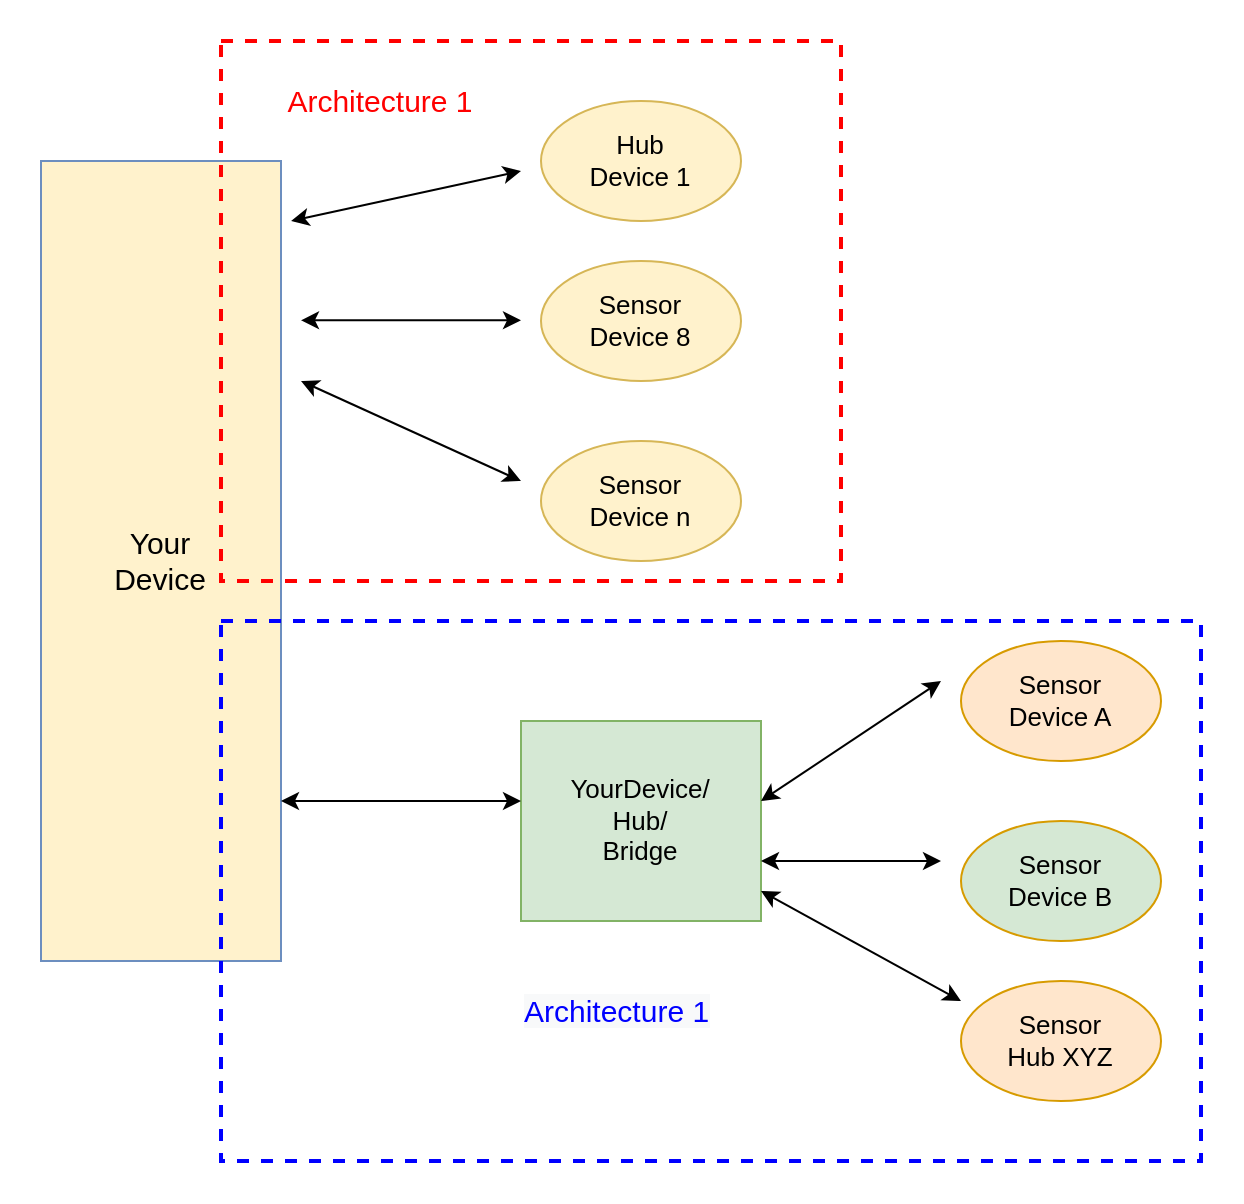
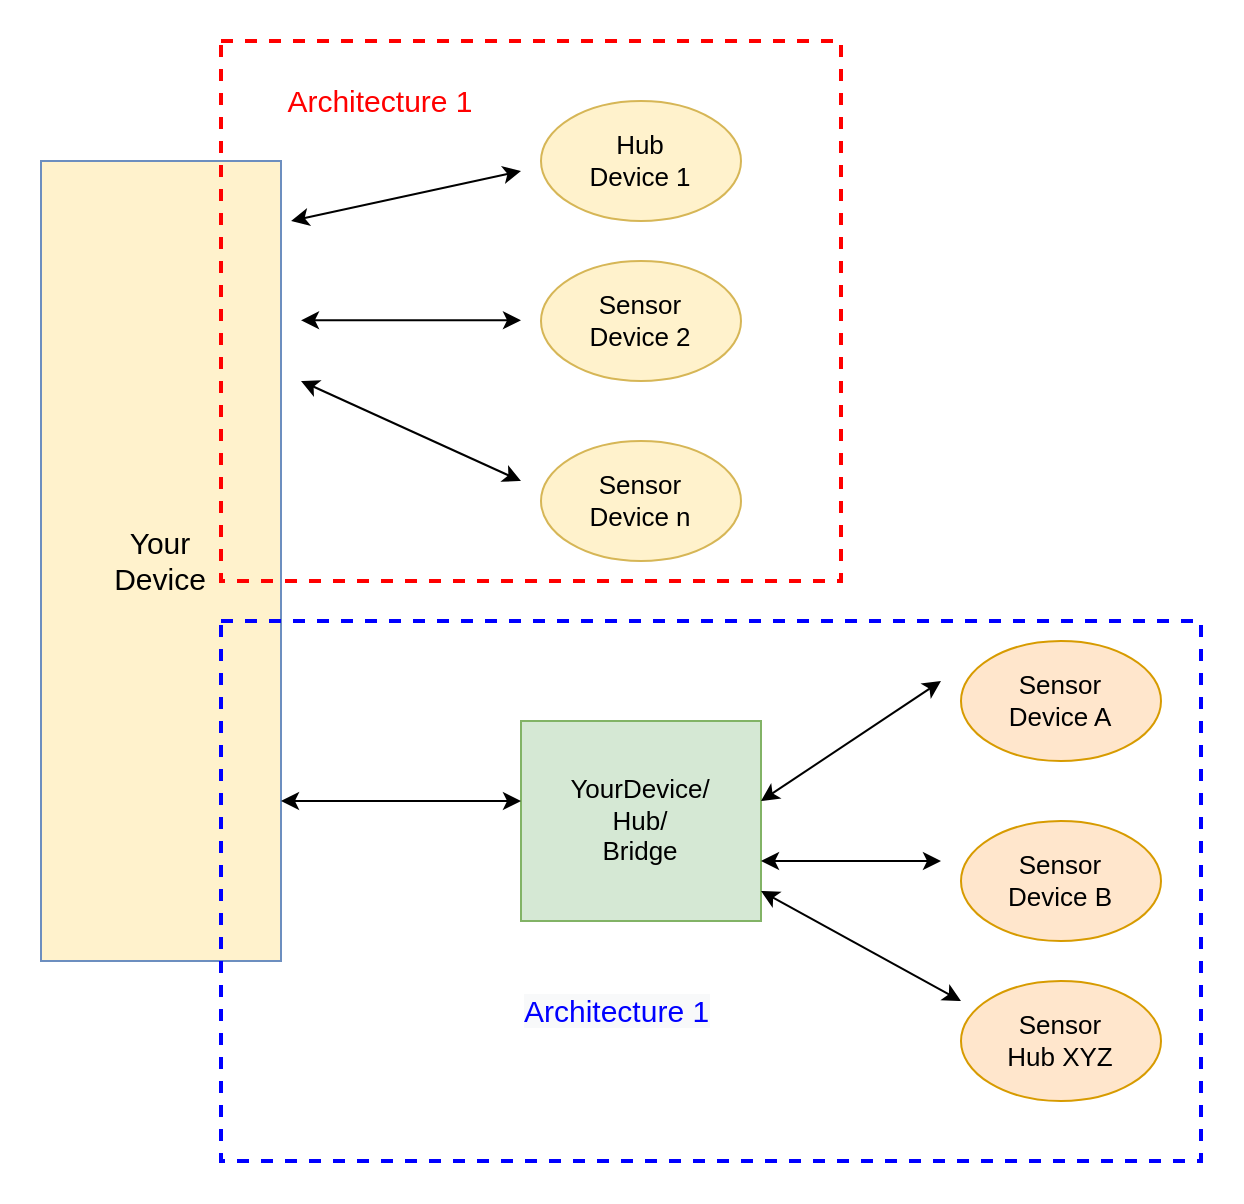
node "SensorDevice 8": label "SensorDevice 8" -> "SensorDevice 2"
node "SensorDevice B": fillcolor #d5e8d4 -> #ffe6cc
